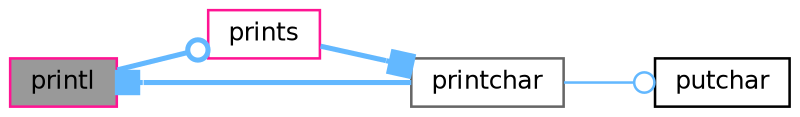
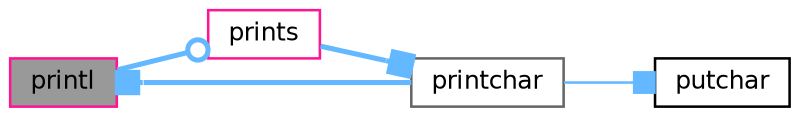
edge "printchar" -> "putchar": arrowhead odot -> box
